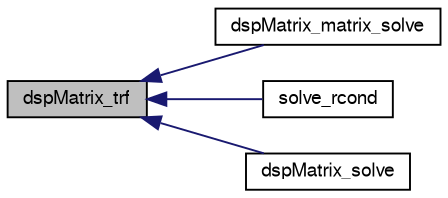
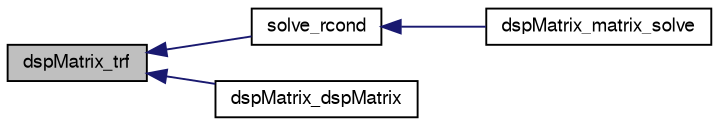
edge "dspMatrix_matrix_solve" -> "dspMatrix_trf": now "dspMatrix_matrix_solve" -> "solve_rcond"
node "dspMatrix_solve": label "dspMatrix_solve" -> "dspMatrix_dspMatrix"
